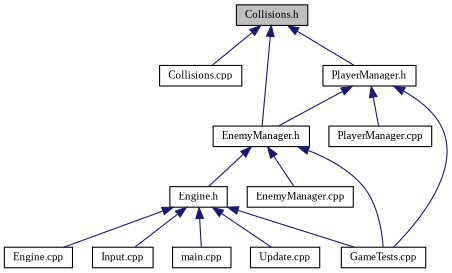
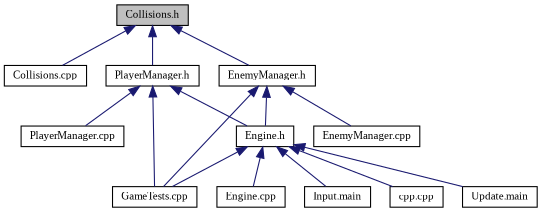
edge "EnemyManager.h" -> "PlayerManager.h": now "Engine.h" -> "PlayerManager.h"
node "Input.cpp": label "Input.cpp" -> "Input.main"
node "main.cpp": label "main.cpp" -> "cpp.cpp"
node "Update.cpp": label "Update.cpp" -> "Update.main"
